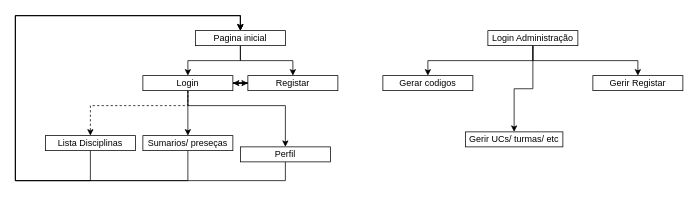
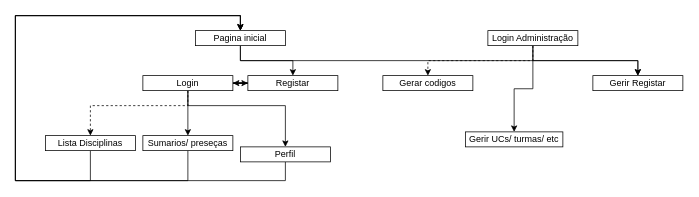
edge "Pagina inicial" -> "Login": now "Pagina inicial" -> "Gerir Registar"
edge "Login Administração" -> "Gerar codigos": style solid -> dashed
